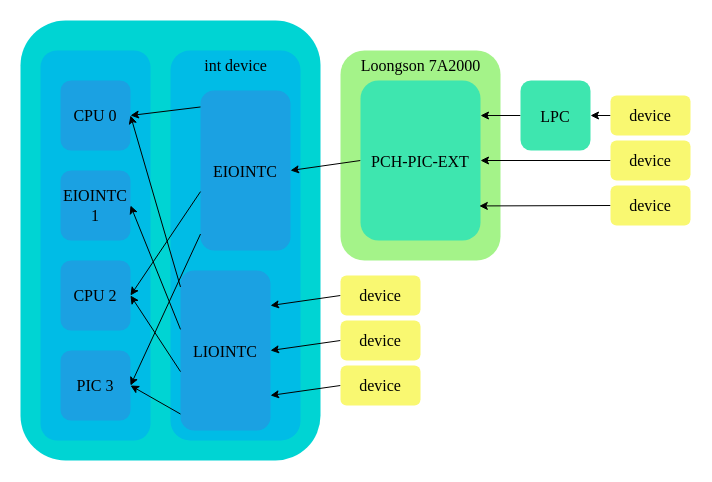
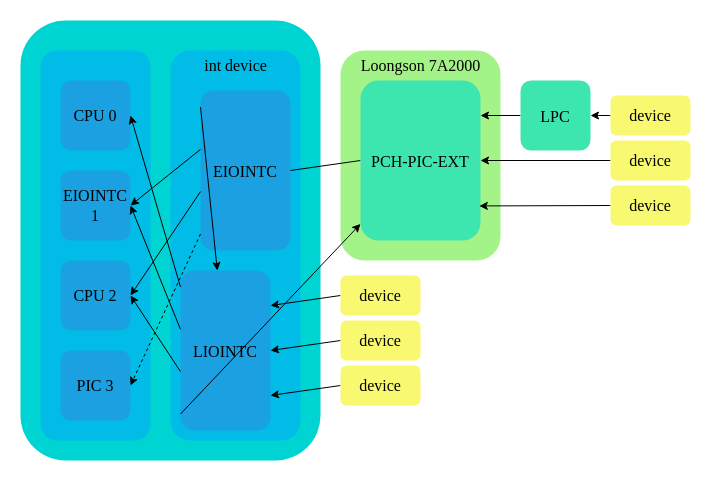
edge "EIOINTC" -> "CPU 0": now "EIOINTC" -> "LIOINTC"
edge "PCH-PIC-EXT" -> "EIOINTC": arrowhead classic -> none
edge "EIOINTC" -> "EIOINTC 1": added
edge "EIOINTC" -> "PIC 3": style solid -> dashed
edge "LIOINTC" -> "PIC 3": now "LIOINTC" -> "PCH-PIC-EXT"
